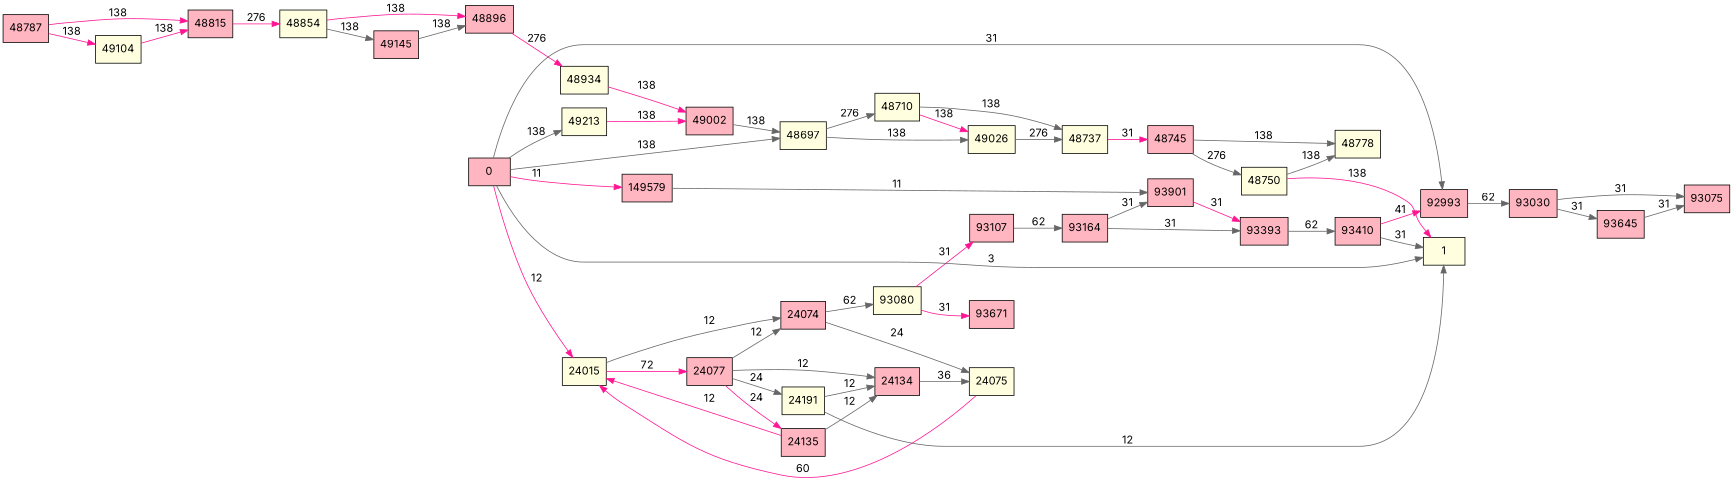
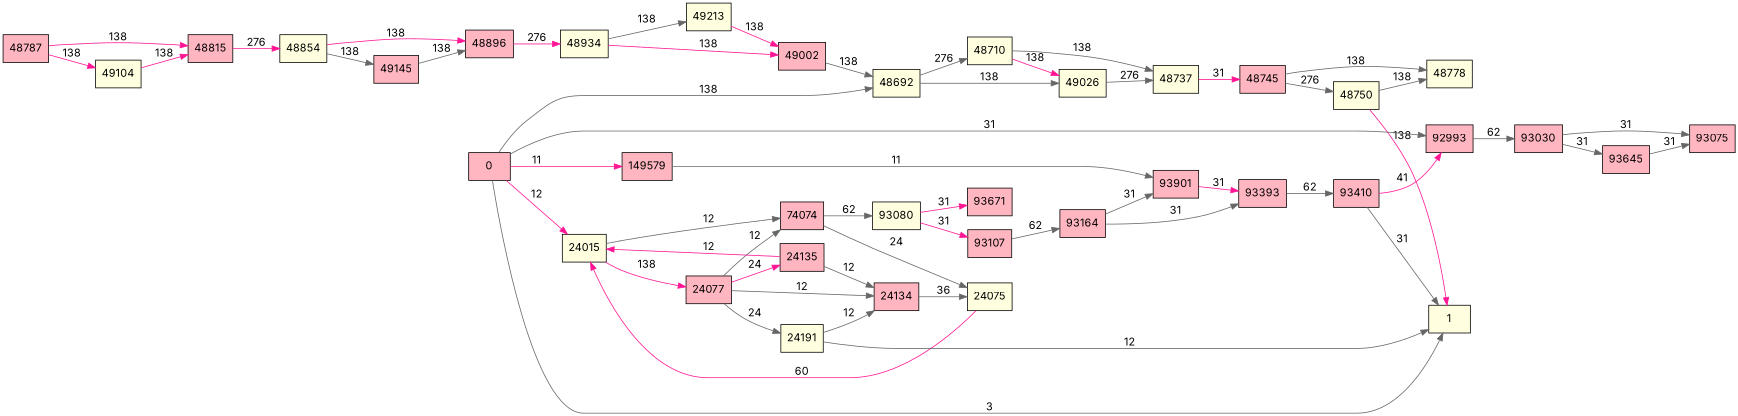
node "48697": label "48697" -> "48692"
edge "0" -> "49213": now "48934" -> "49213"
node "24074": label "24074" -> "74074"
edge "24015" -> "24077": label "72" -> "138"
